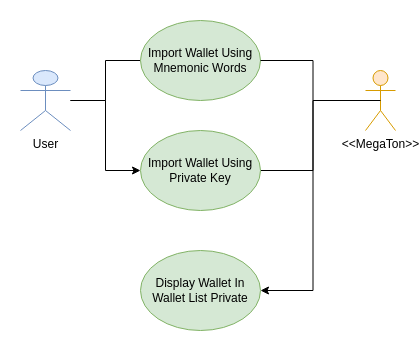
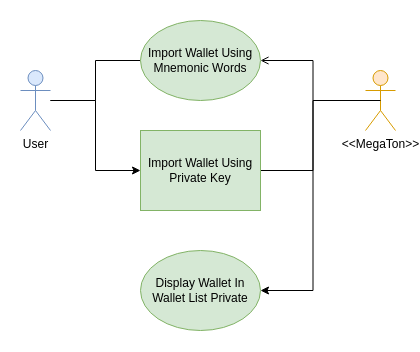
edge "Import Wallet Using Mnemonic Words" -- "<<MegaTon>>": arrowhead none -> open
node "User": size 50x60 -> 30x60
node "Import Wallet Using Private Key": shape ellipse -> rectangle
